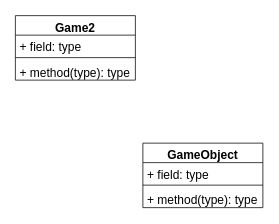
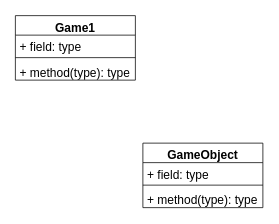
node "Game2": label "Game2" -> "Game1"
